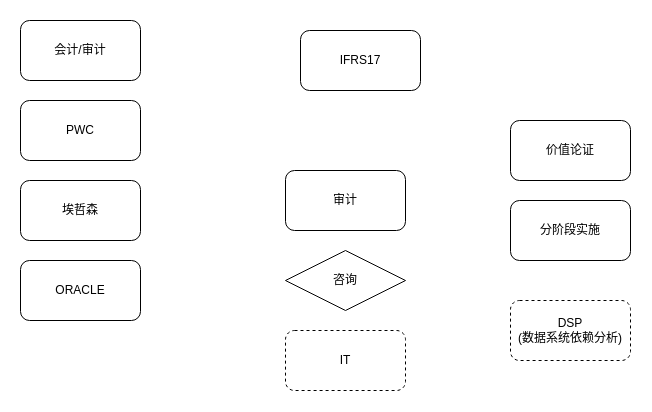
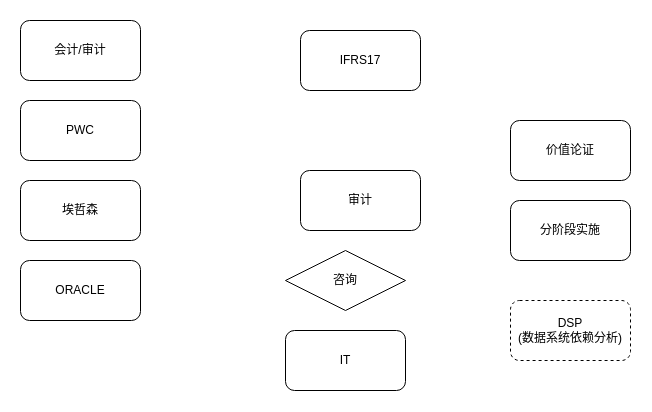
node "审计": moved (346, 201) -> (361, 201)
node "IT": style dashed -> solid
